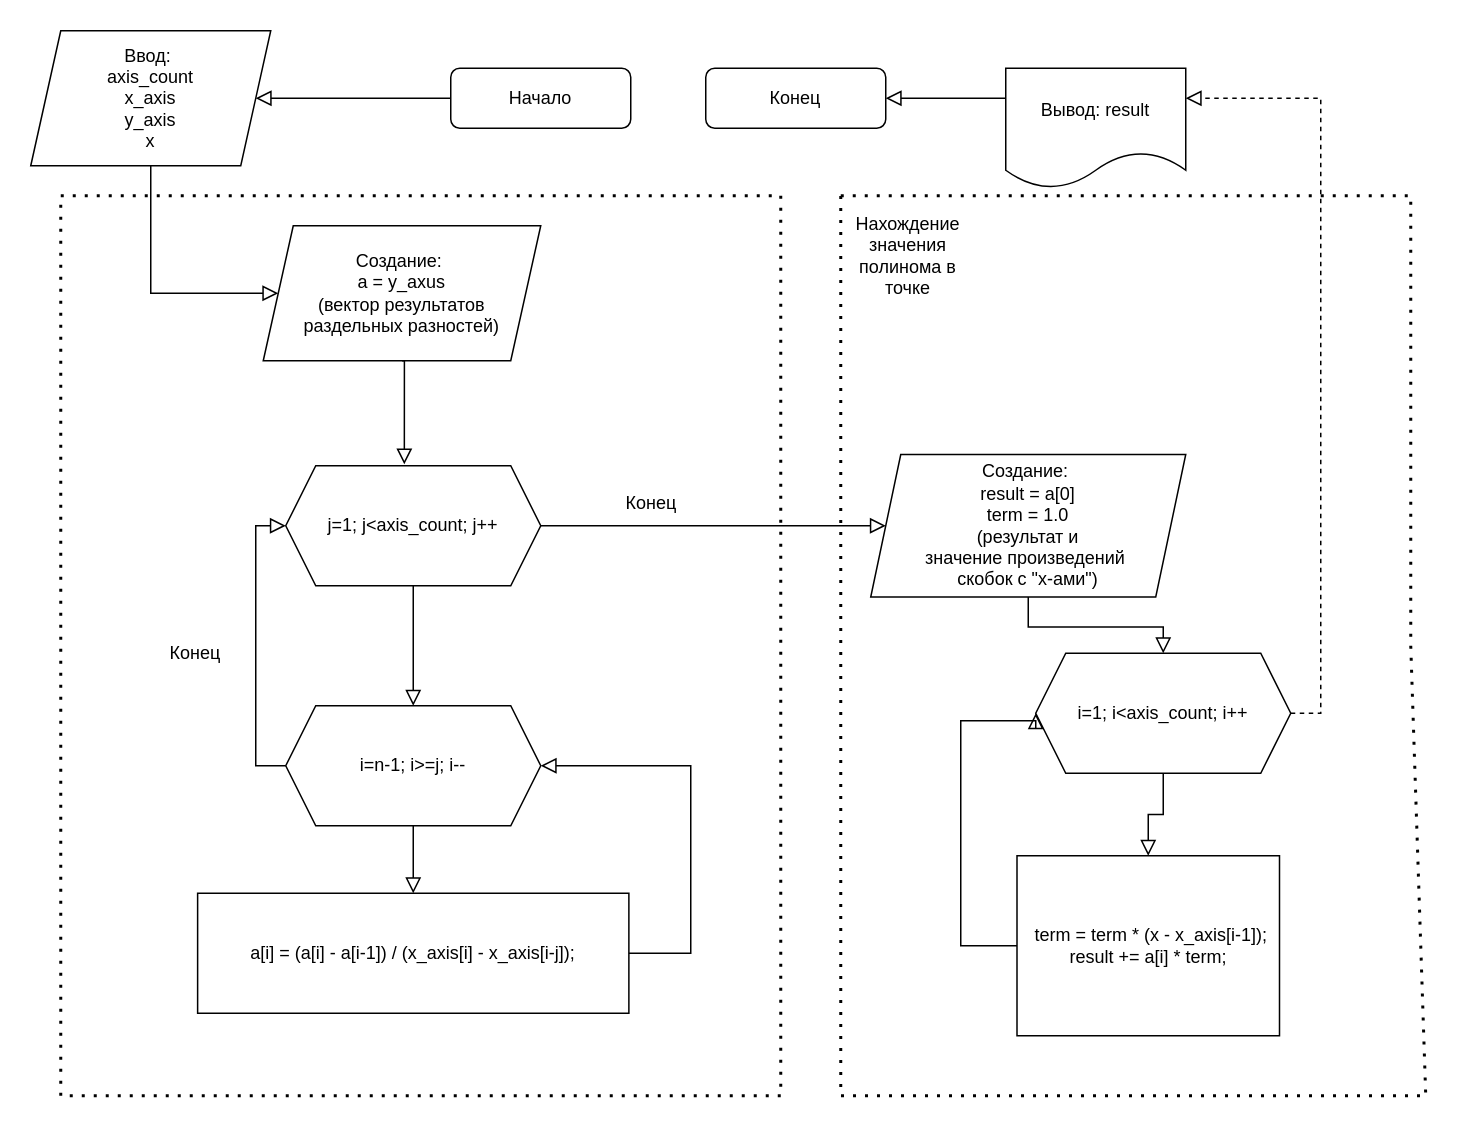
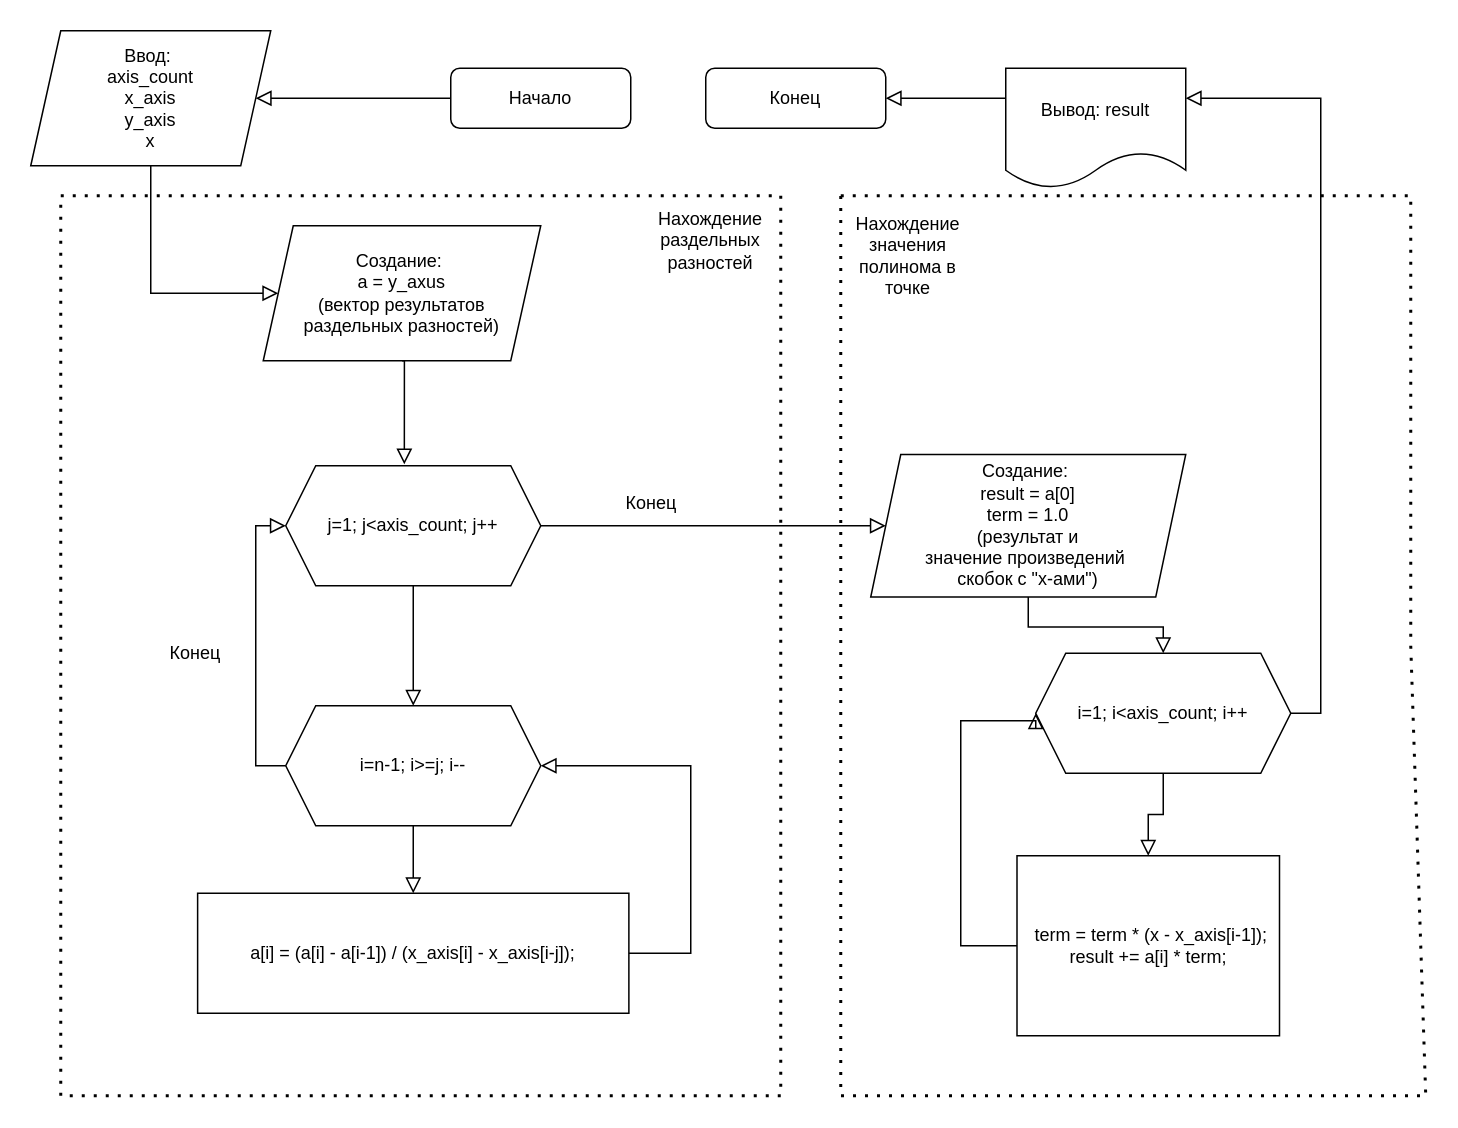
node "Нахождение раздельных разностей": added
edge "i=1; i<axis_count; i++" -> "Вывод: result": style dashed -> solid
